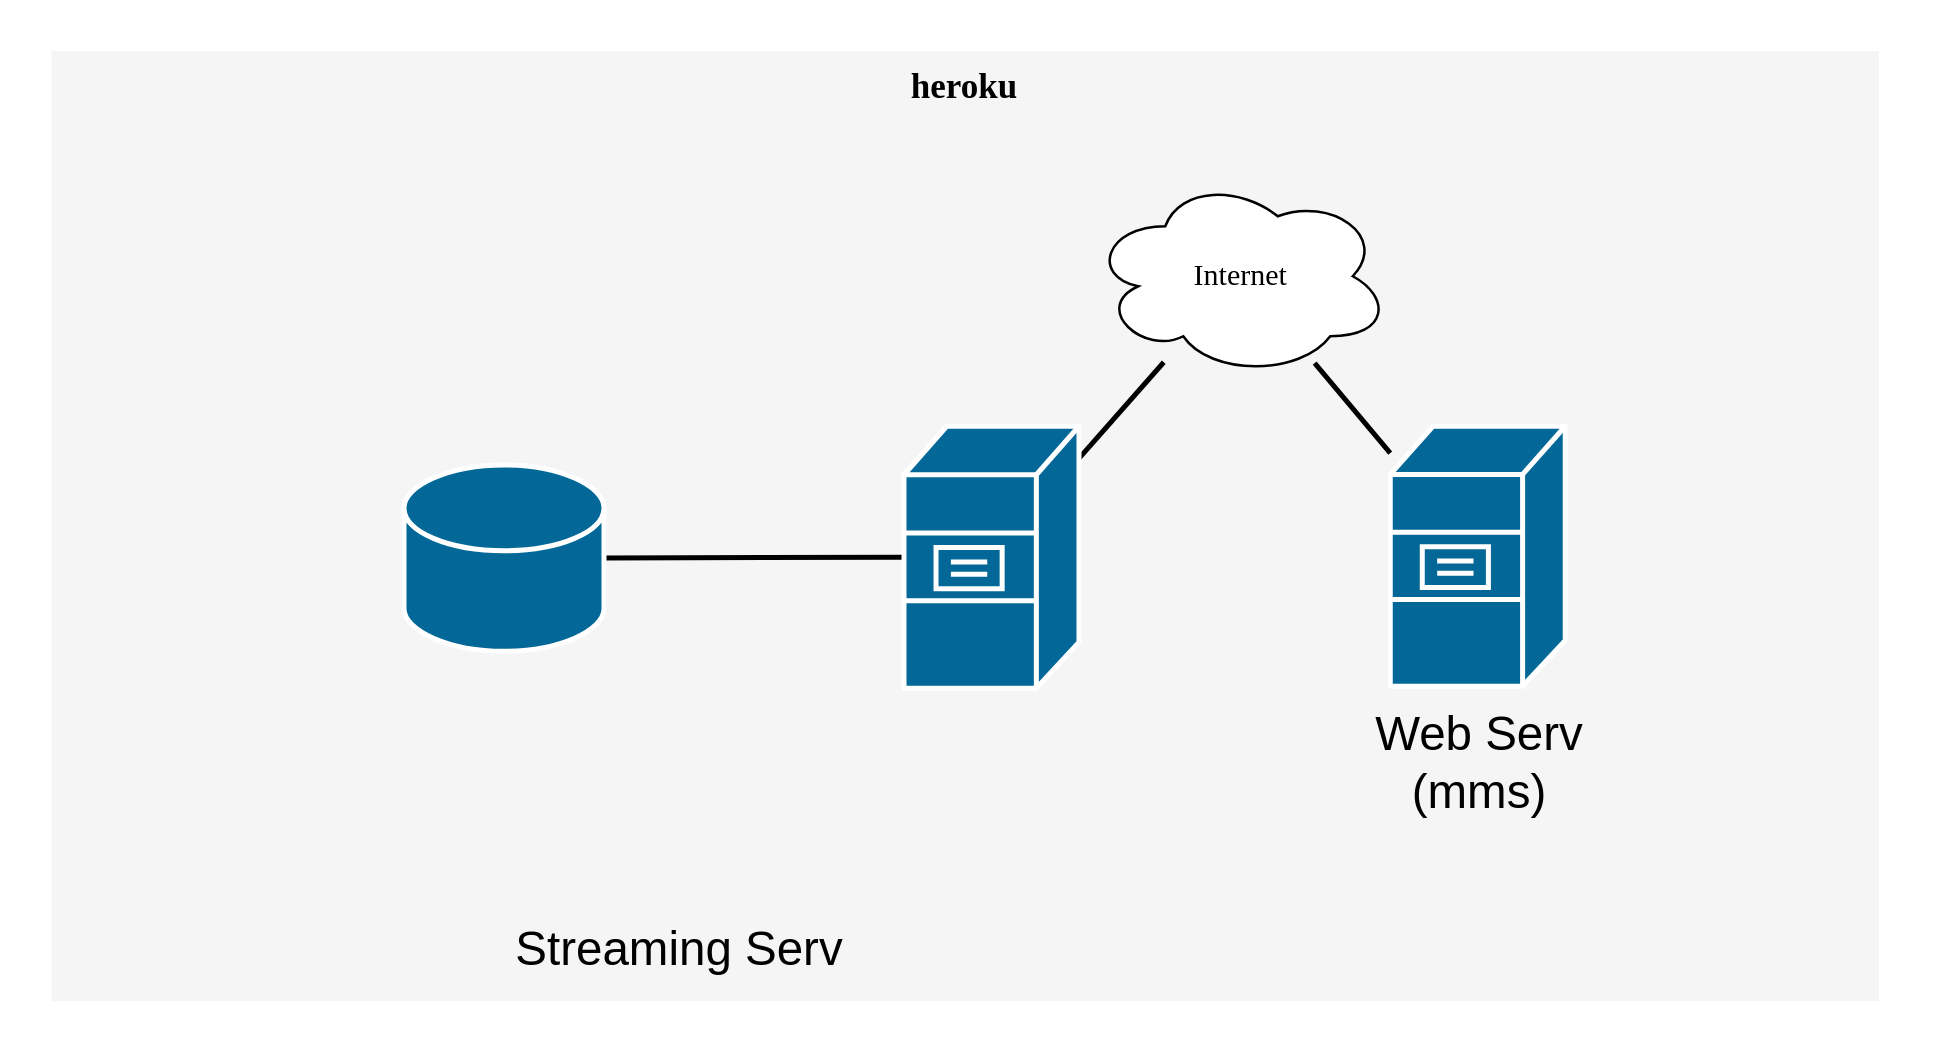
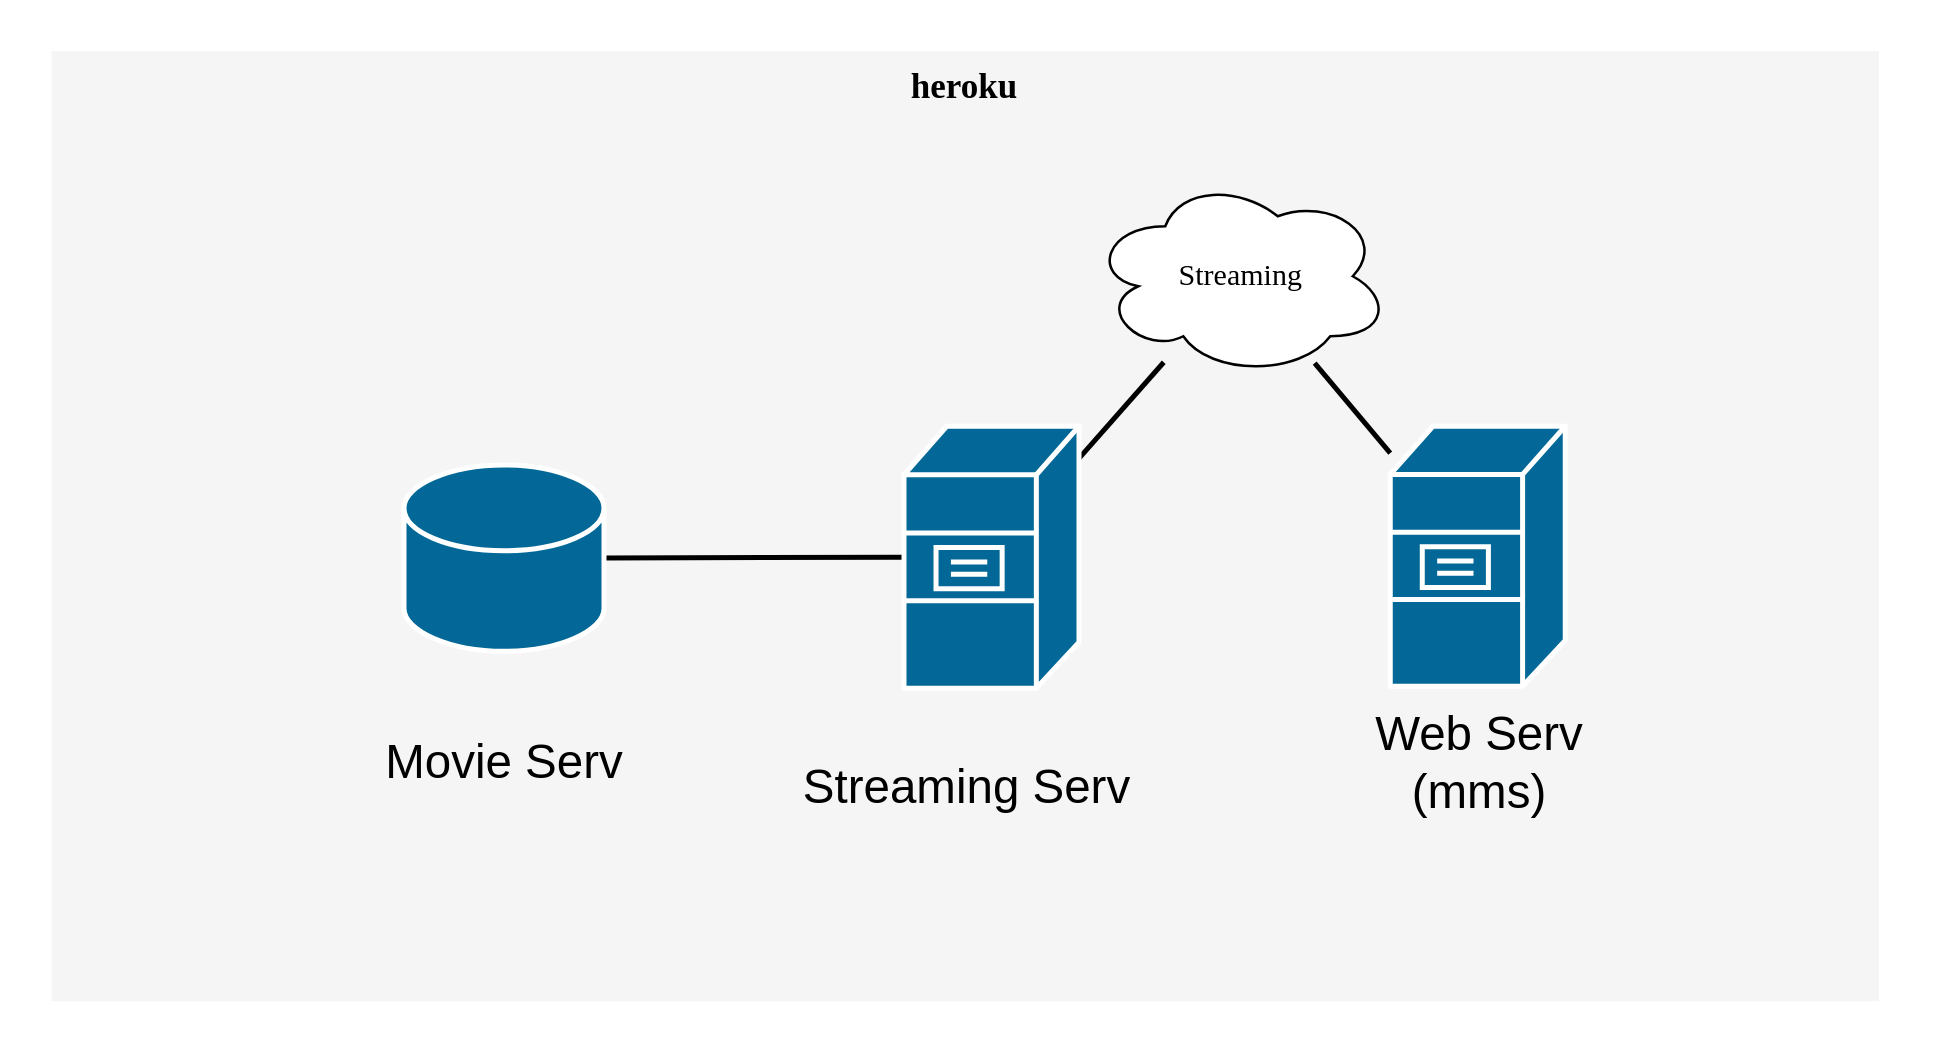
node "Internet": label "Internet" -> "Streaming"
node "Movie Serv": added
node "Streaming Serv": moved (679, 951) -> (966, 789)
